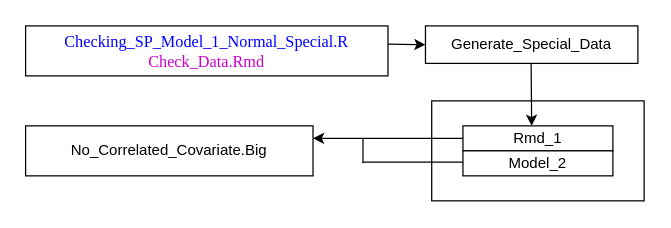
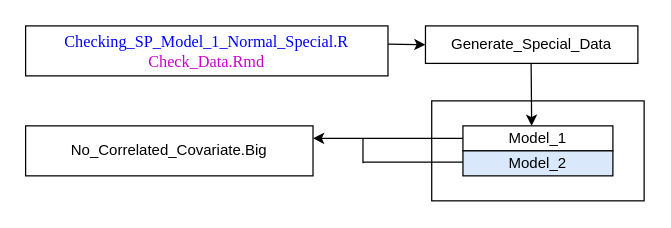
node "Rmd_1": label "Rmd_1" -> "Model_1"
node "Model_2": fillcolor #ffffff -> #dae8fc
